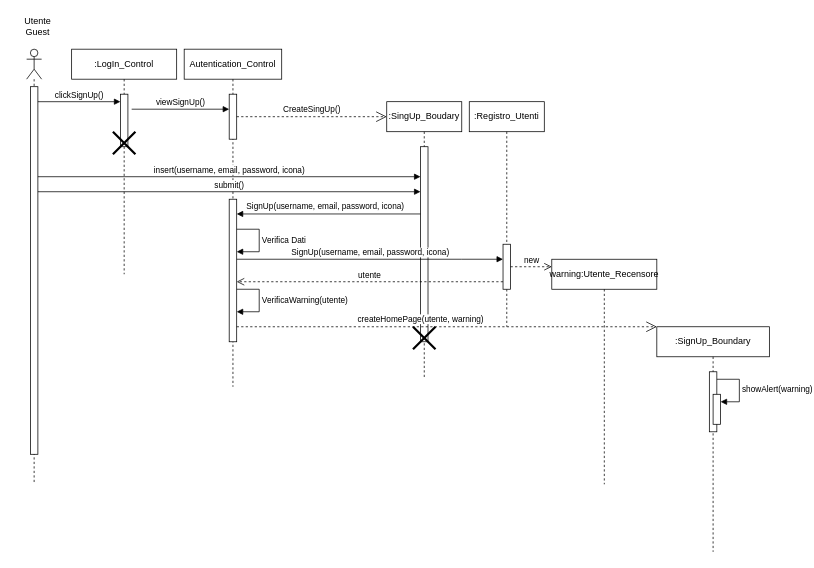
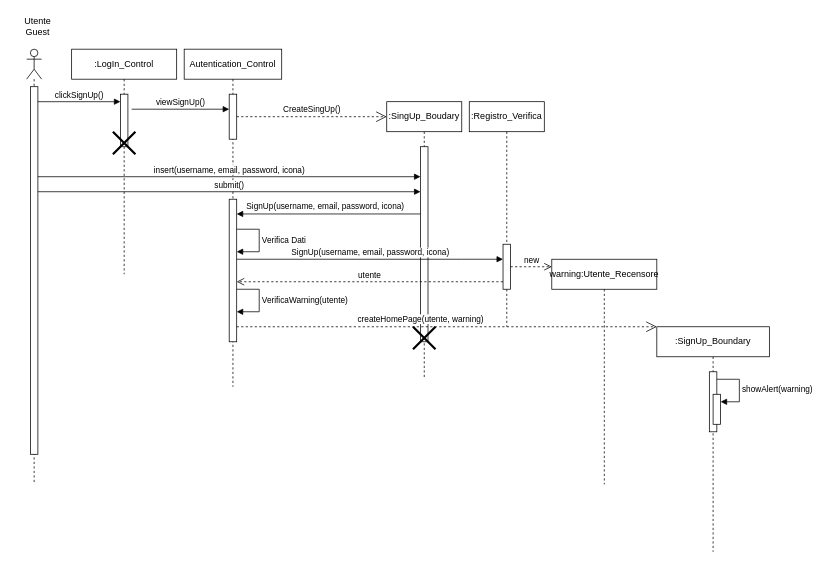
node ":Registro_Utenti": label ":Registro_Utenti" -> ":Registro_Verifica"
